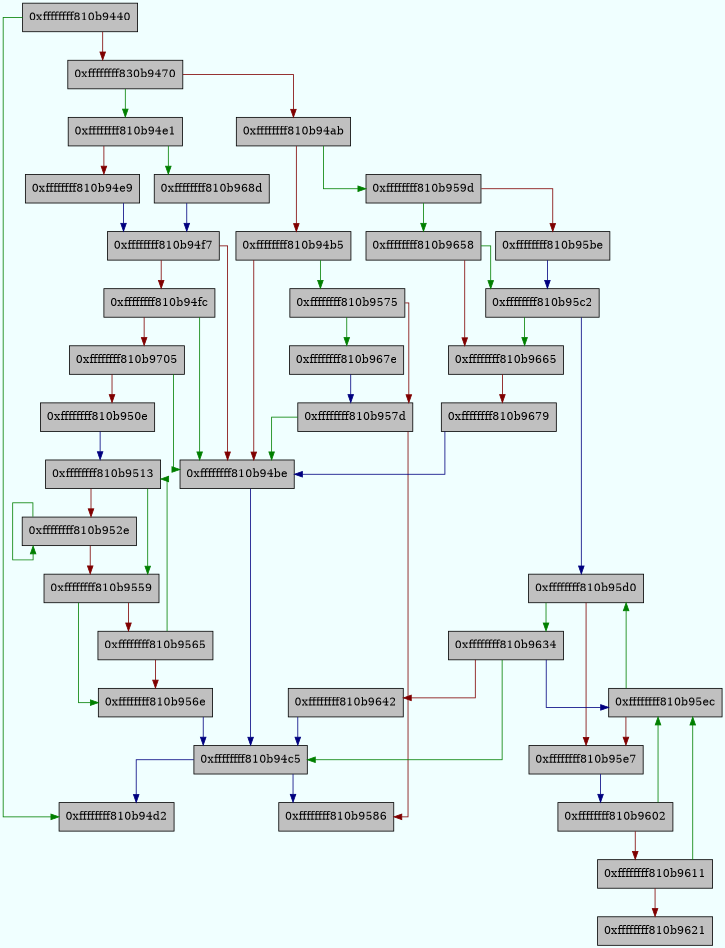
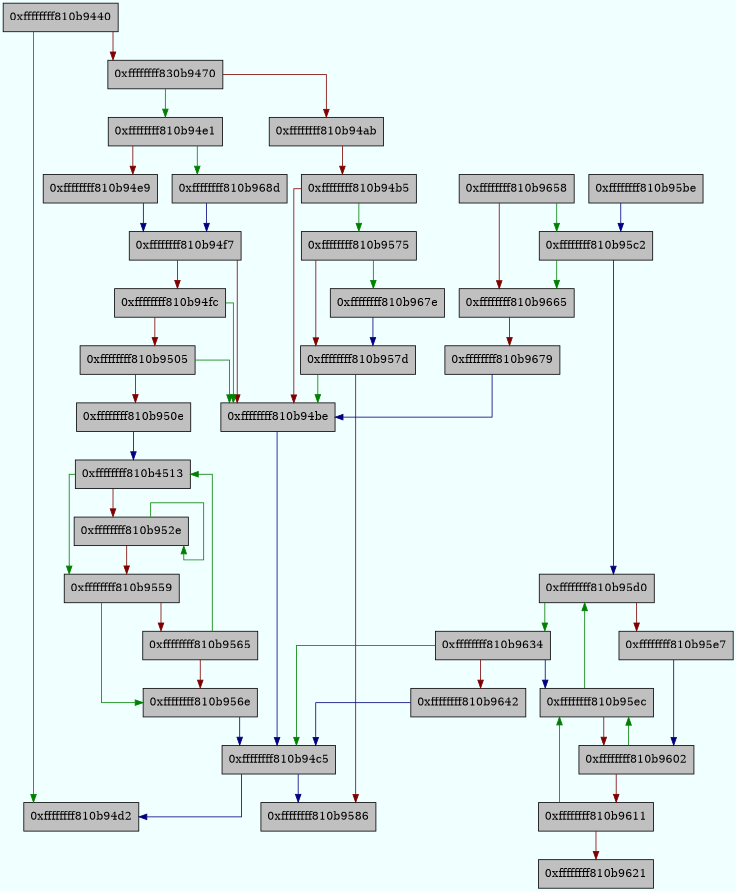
node "0xffffffff810b959d": removed
node "0xffffffff810b9705": label "0xffffffff810b9705" -> "0xffffffff810b9505"
node "0xffffffff810b9513": label "0xffffffff810b9513" -> "0xffffffff810b4513"
edge "0xffffffff810b95ec" -> "0xffffffff810b95e7": now "0xffffffff810b95ec" -> "0xffffffff810b9602"
